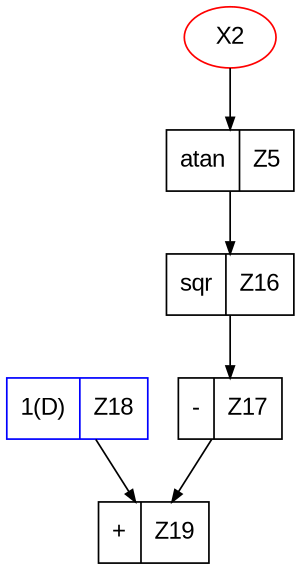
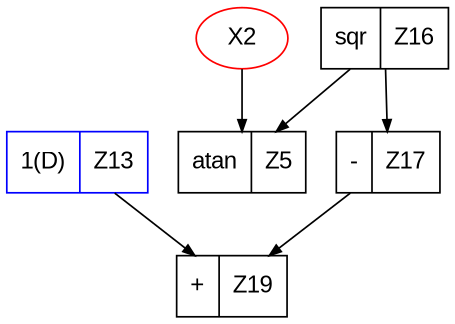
edge "atan" -> "sqr": reversed
node "1(D)": text "Z18" -> "Z13"
